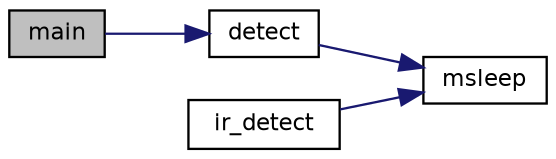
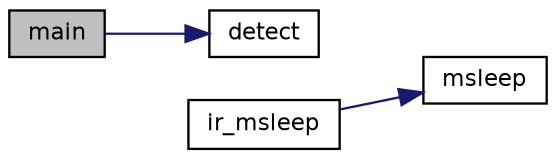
edge "detect" -> "msleep": removed
node "ir_detect": label "ir_detect" -> "ir_msleep"
